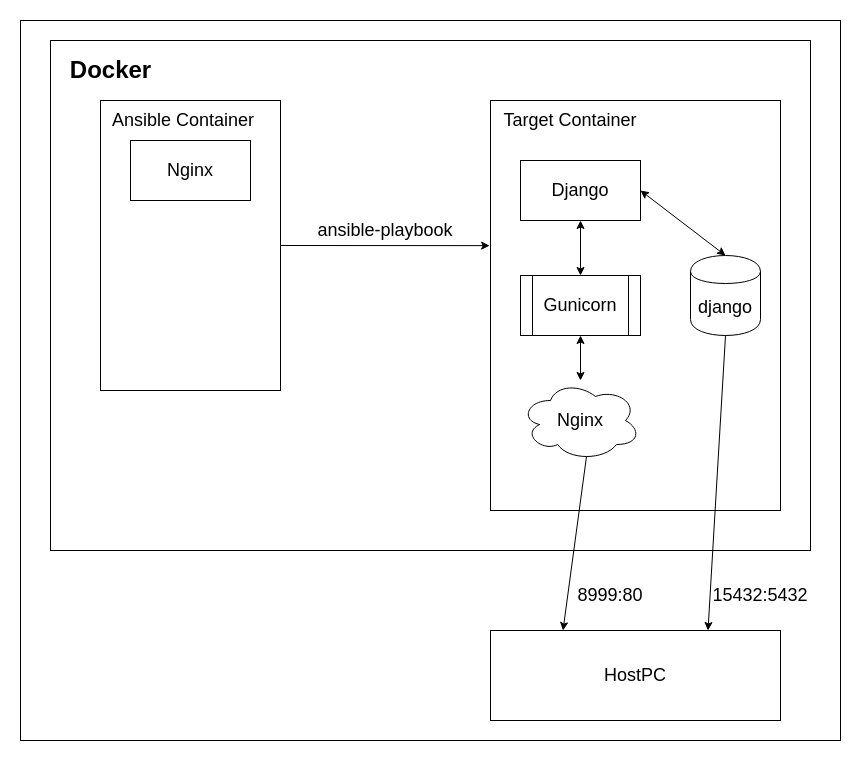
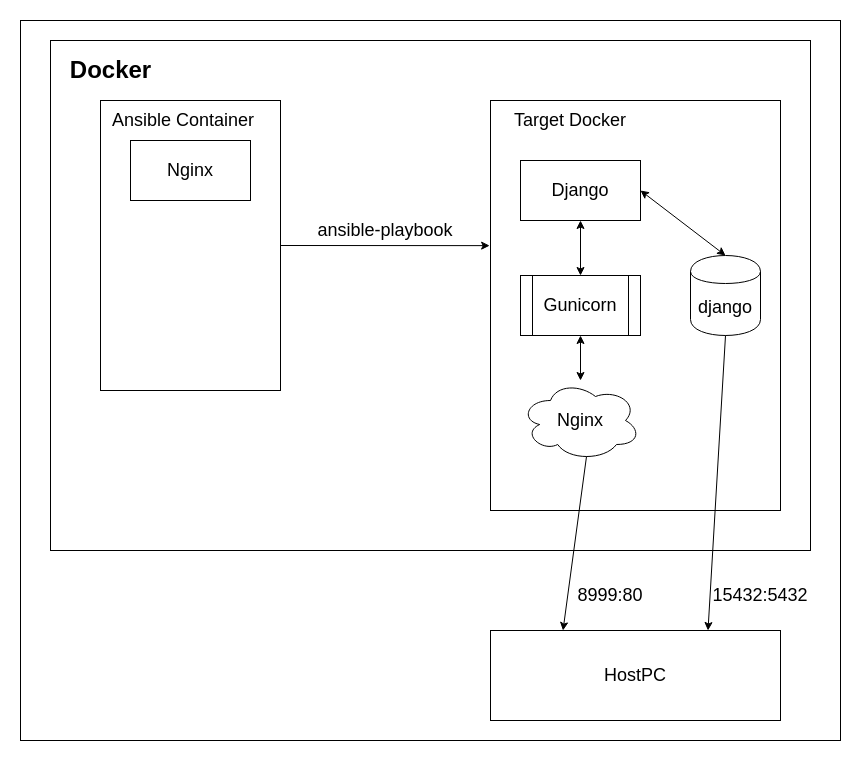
node "Target Container": label "Target Container" -> "Target Docker"
